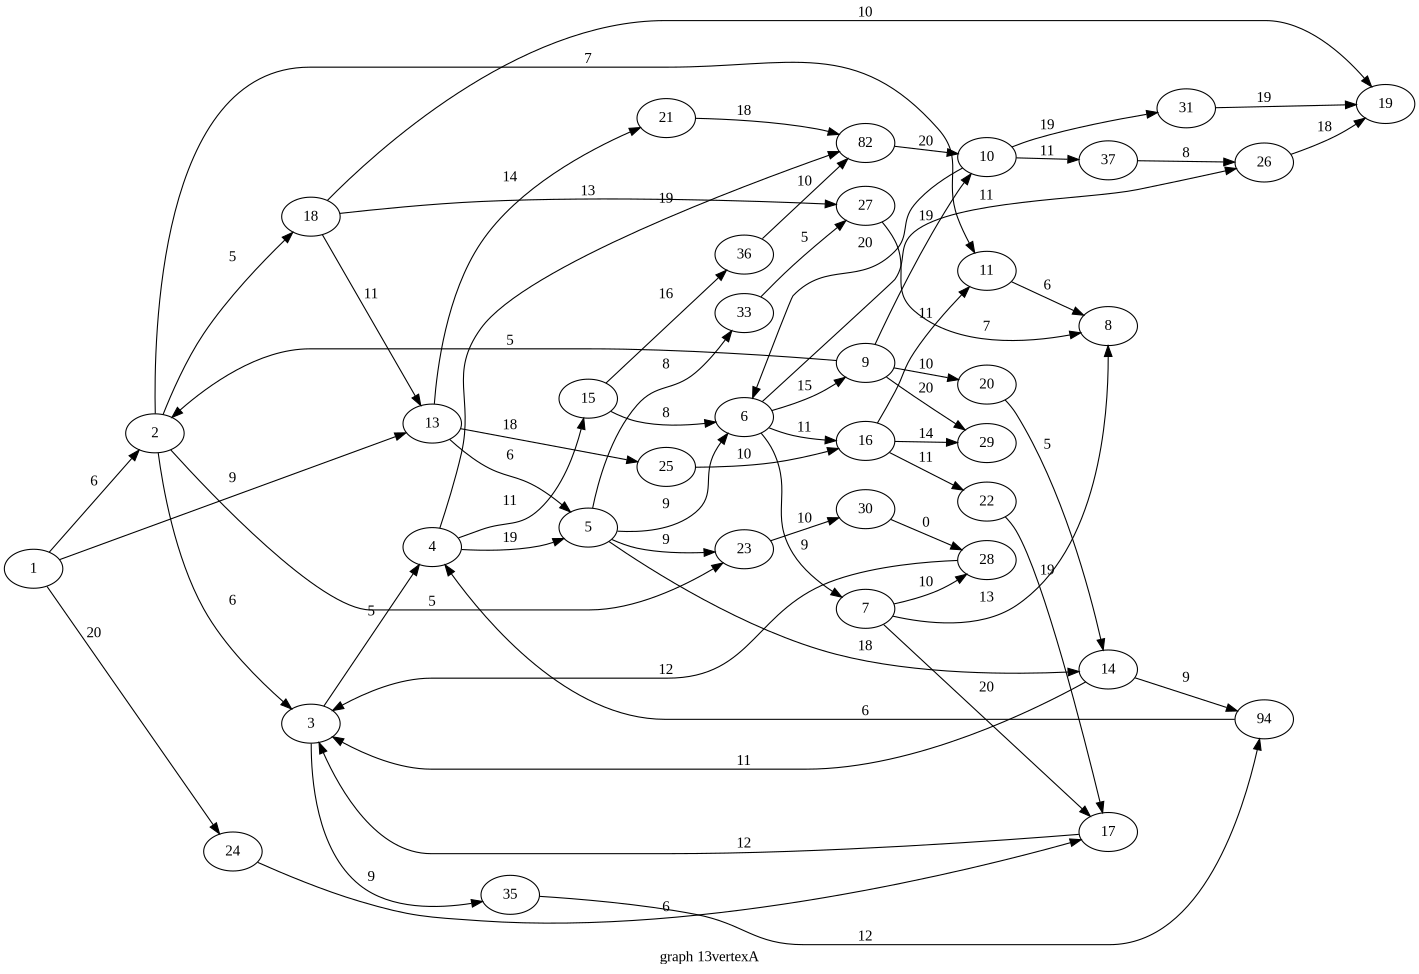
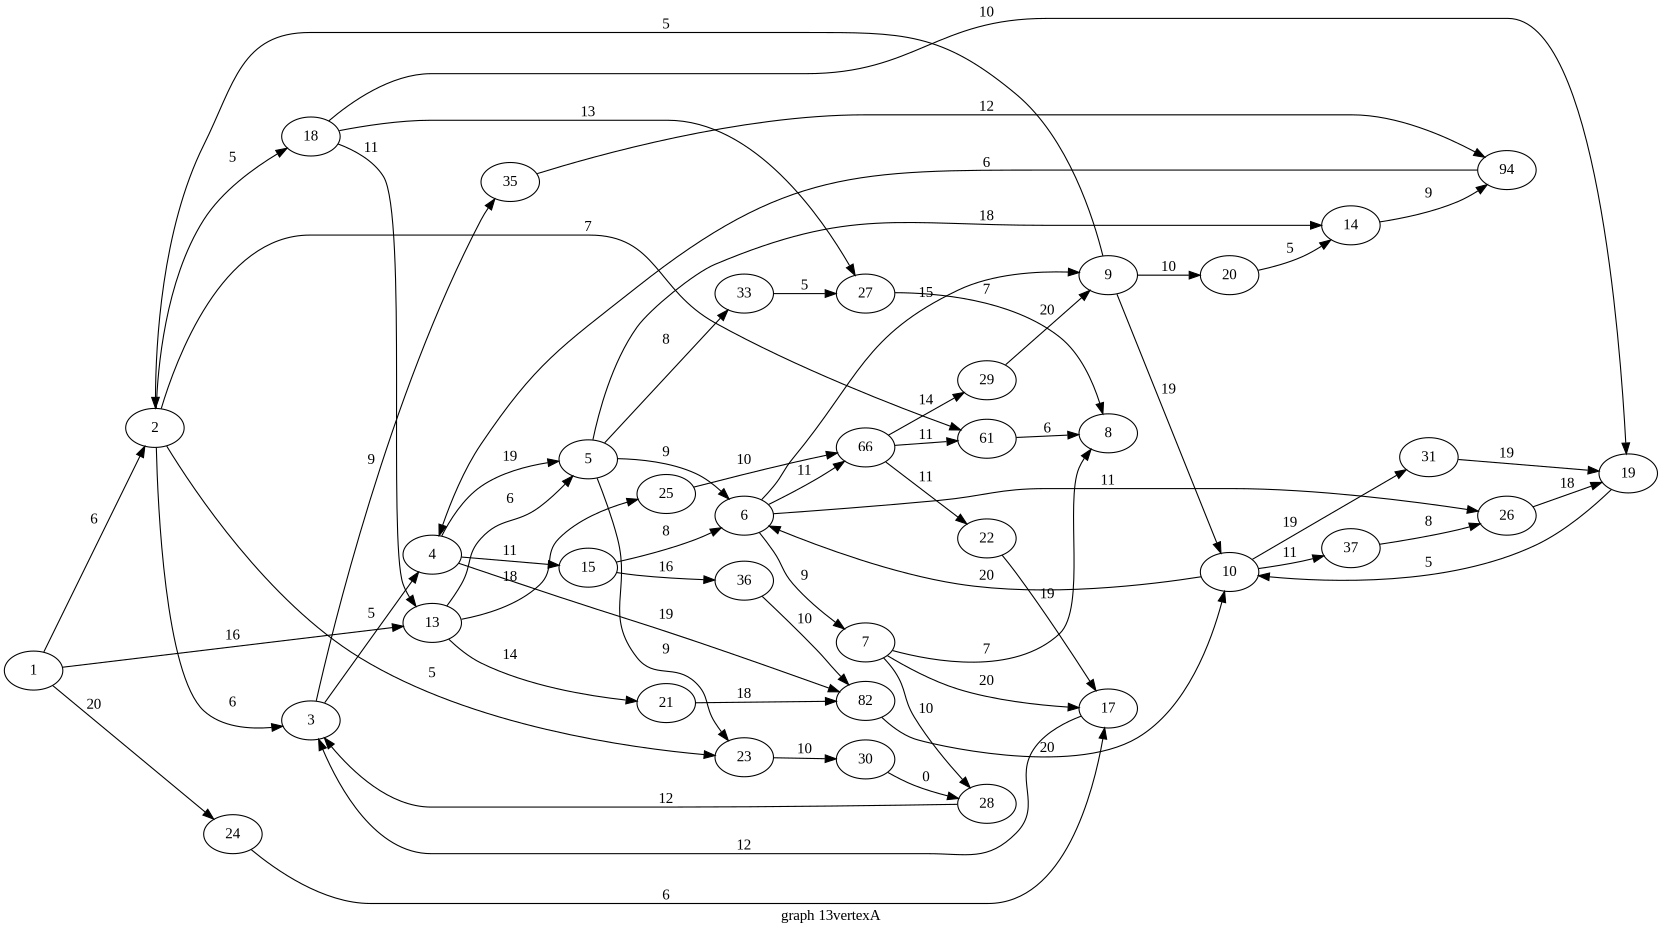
node "11": label "11" -> "61"
edge "9" -> "29": reversed
node "16": label "16" -> "66"
edge "1" -> "13": label " 9 " -> " 16 "
edge "19" -> "10": added, label "5"
edge "7" -> "8": label " 13 " -> " 7 "
edge "14" -> "3": removed, label "11"
